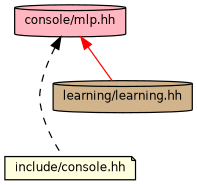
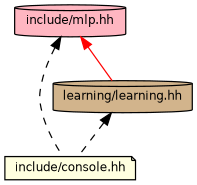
node "console/mlp.hh": label "console/mlp.hh" -> "include/mlp.hh"
edge "include/console.hh" -> "learning/learning.hh": added
